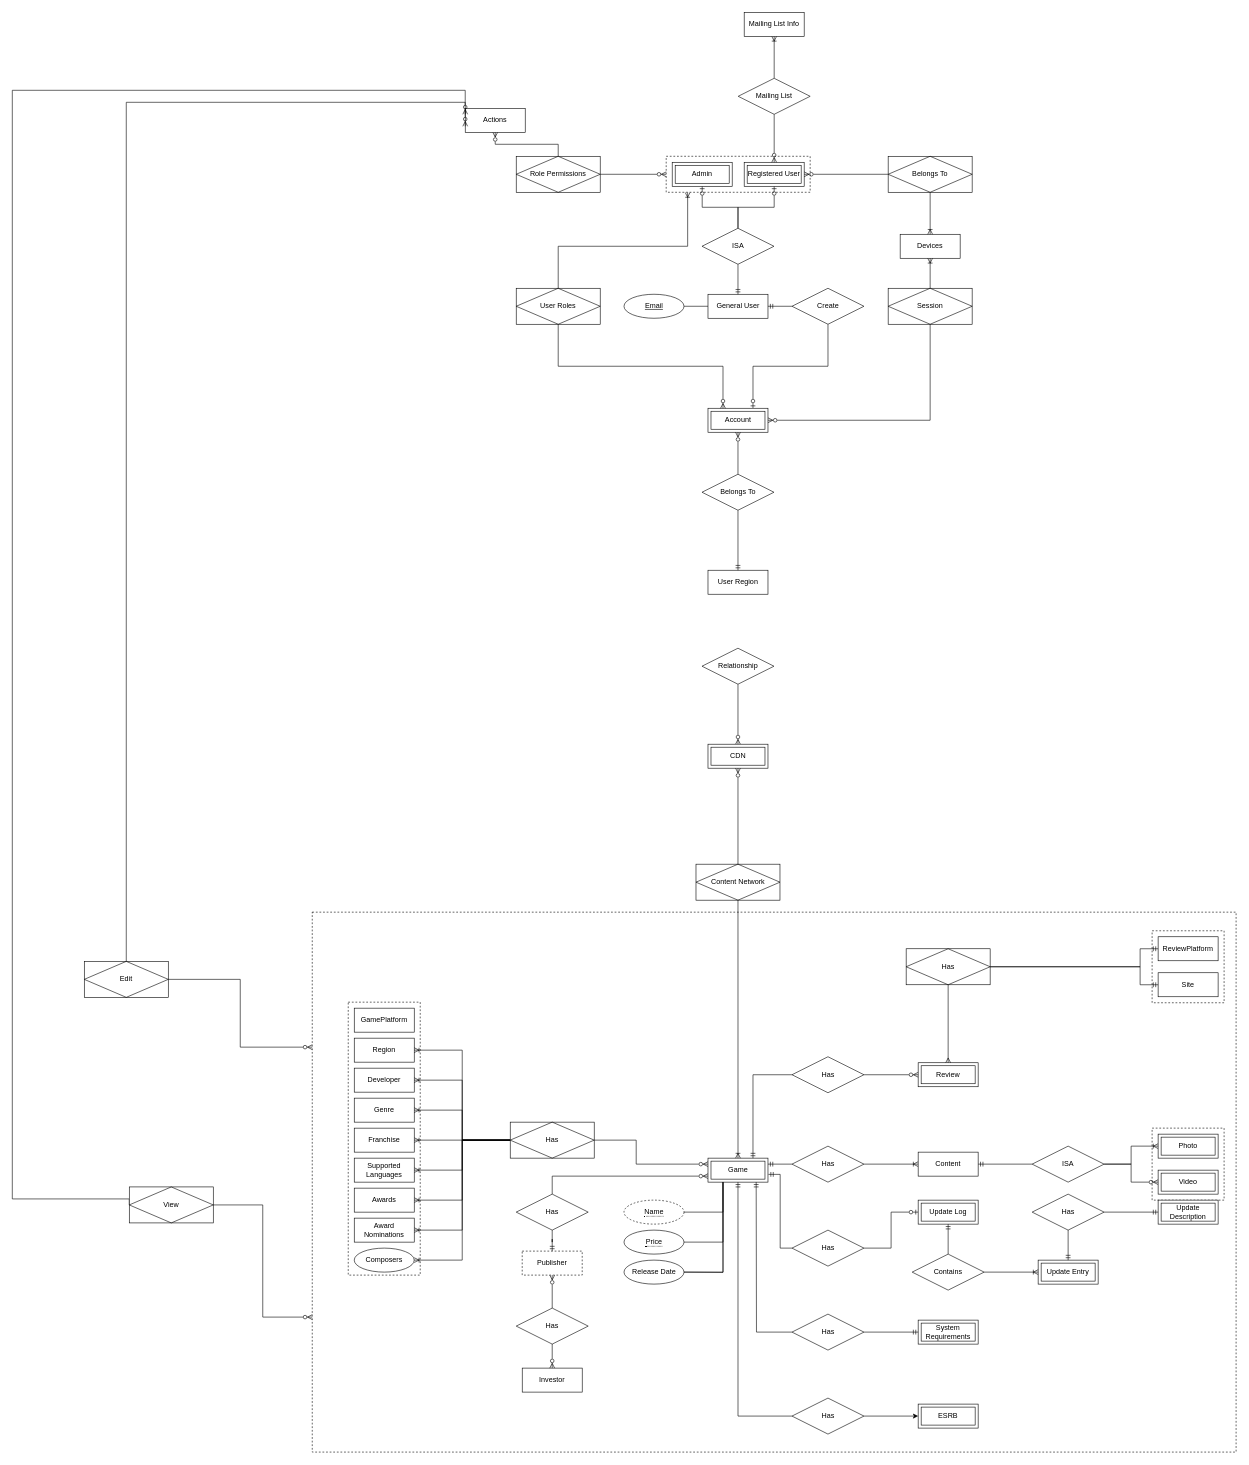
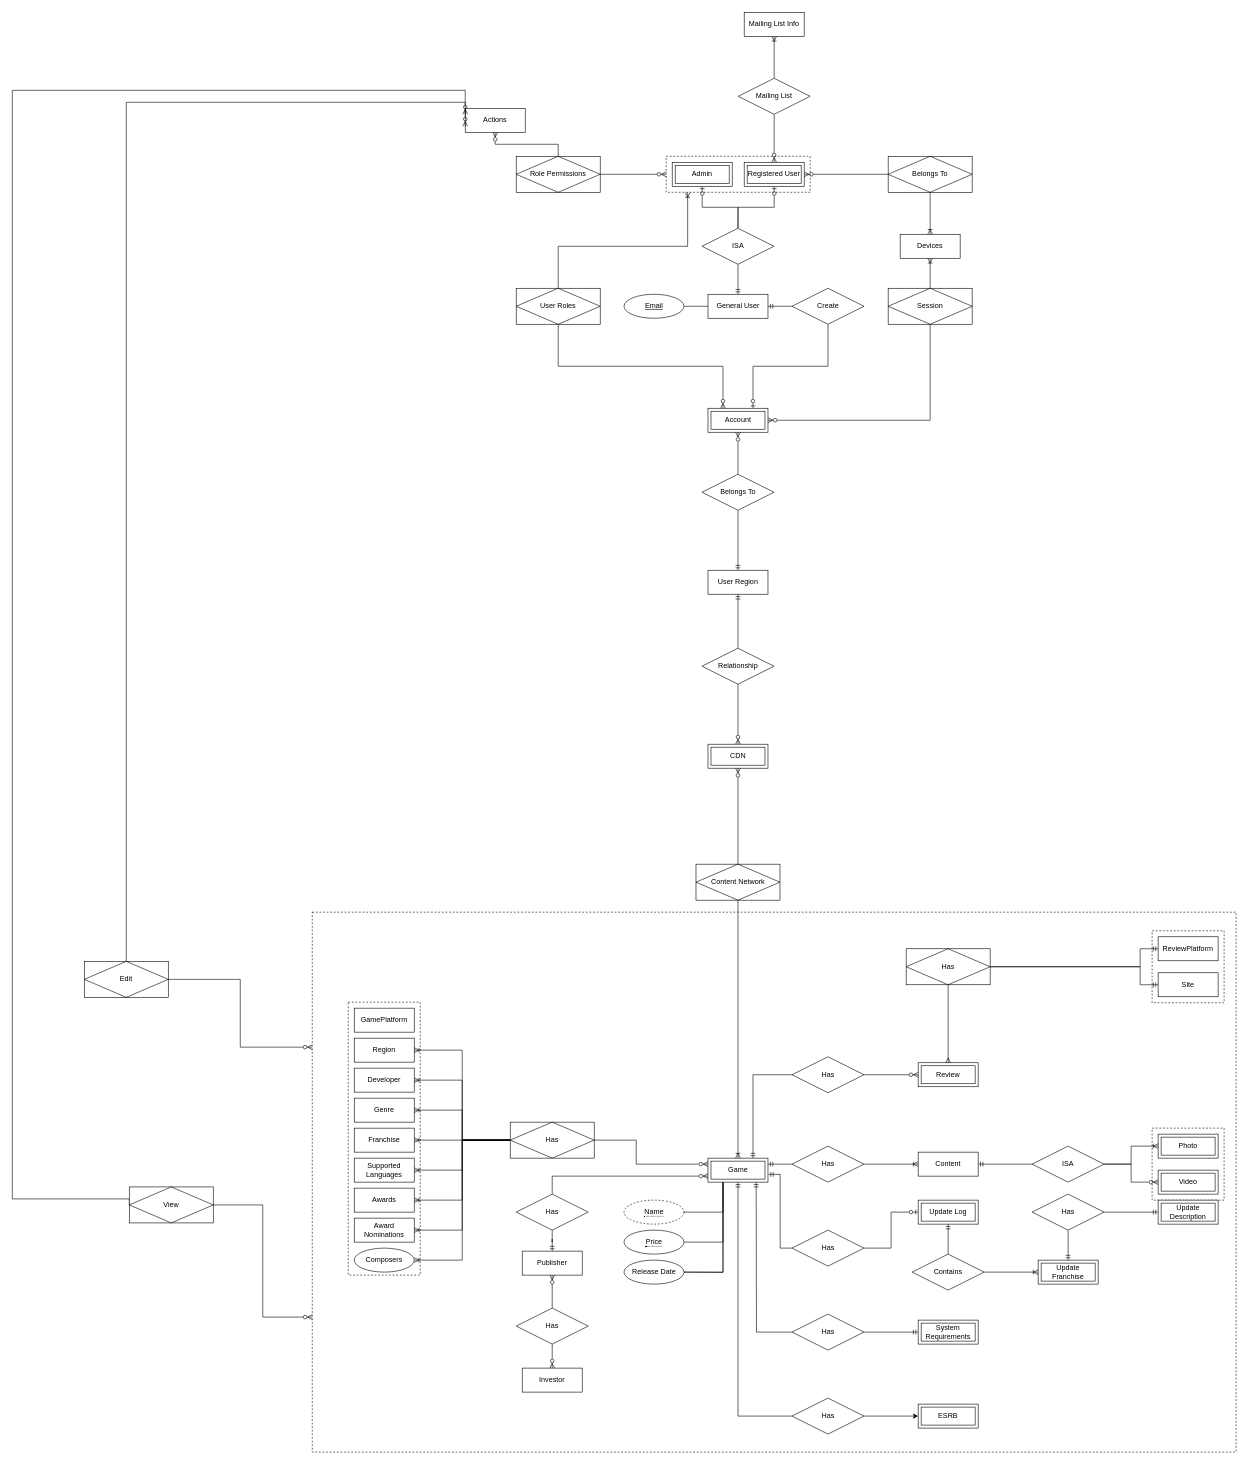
edge "Relationship" -> "User Region": added
node "Publisher": style dashed -> solid
node "Update Entry": label "Update Entry" -> "Update Franchise"
